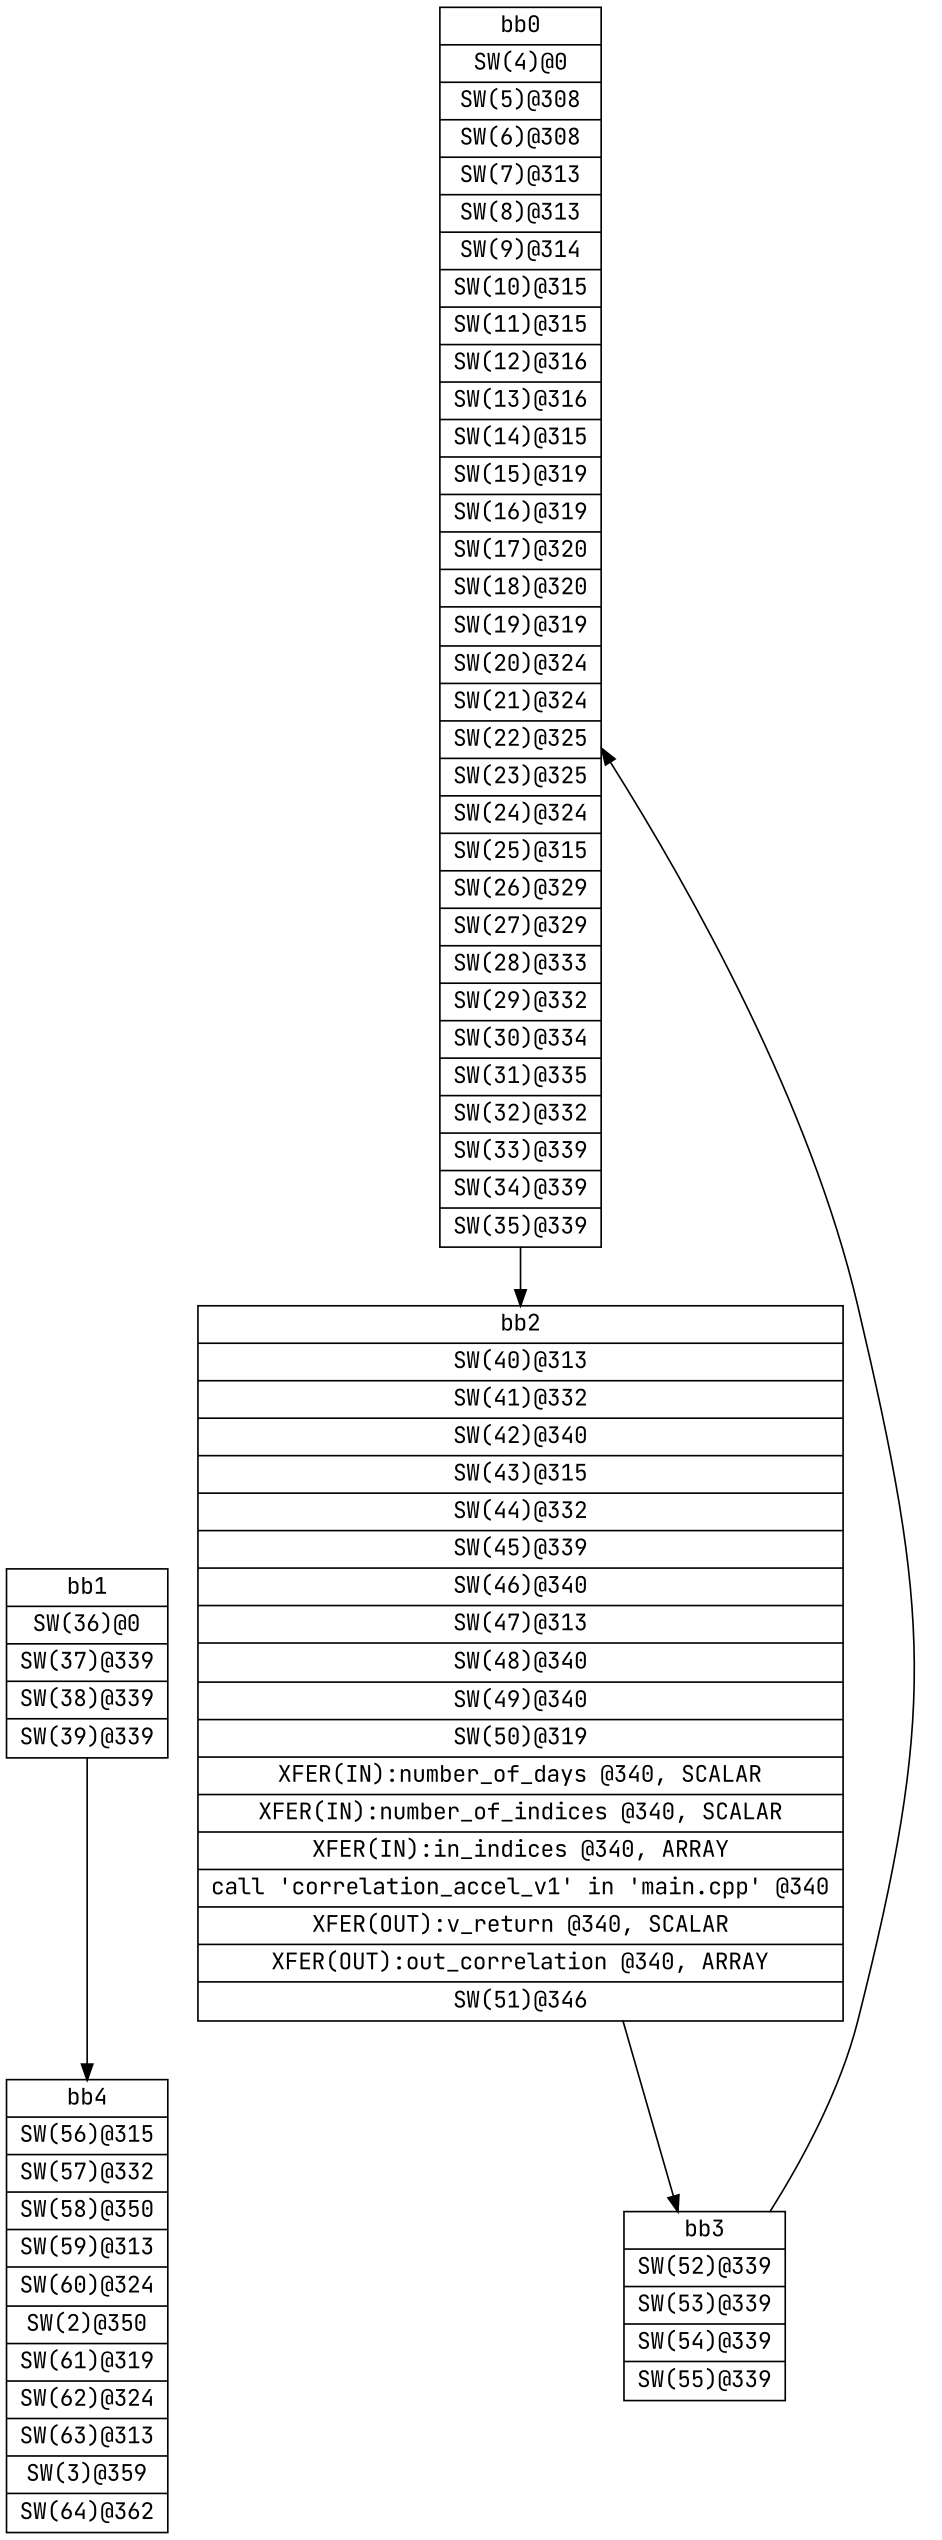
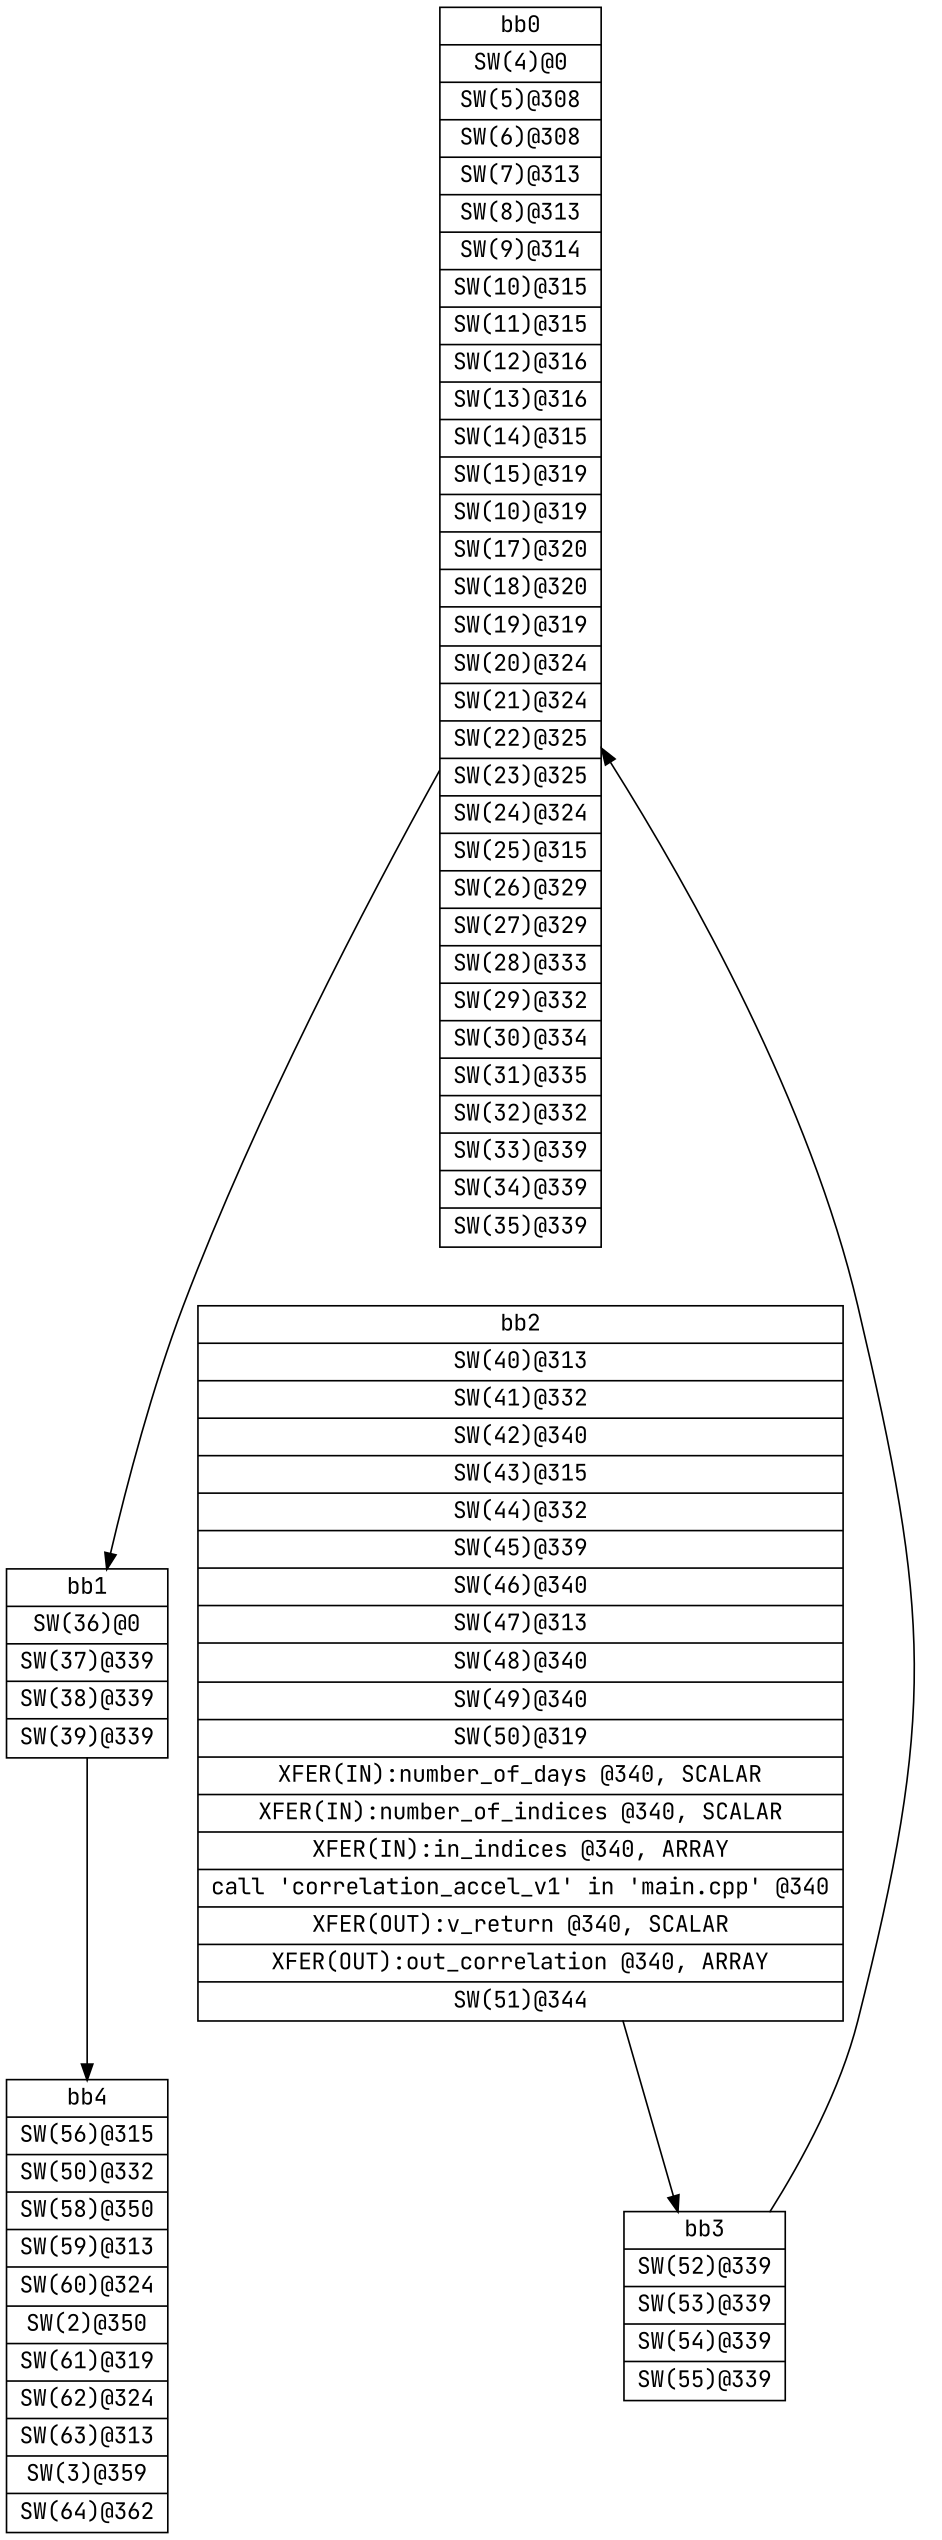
node "bb0": text "SW(16)@319" -> "SW(10)@319"
edge "bb0" -> "bb2": now "bb0" -> "bb1"
node "bb2": text "SW(51)@346" -> "SW(51)@344"
node "bb4": text "SW(57)@332" -> "SW(50)@332"
